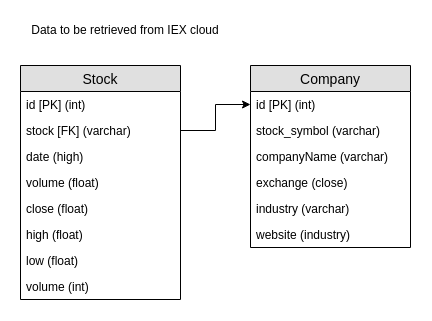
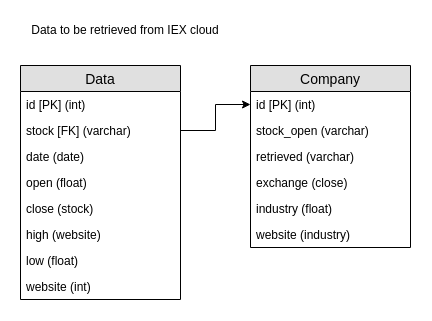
node "Stock": label "Stock" -> "Data"
node "stock_symbol (varchar)": label "stock_symbol (varchar)" -> "stock_open (varchar)"
node "date (high)": label "date (high)" -> "date (date)"
node "companyName (varchar)": label "companyName (varchar)" -> "retrieved (varchar)"
node "volume (float)": label "volume (float)" -> "open (float)"
node "close (float)": label "close (float)" -> "close (stock)"
node "industry (varchar)": label "industry (varchar)" -> "industry (float)"
node "high (float)": label "high (float)" -> "high (website)"
node "volume (int)": label "volume (int)" -> "website (int)"
